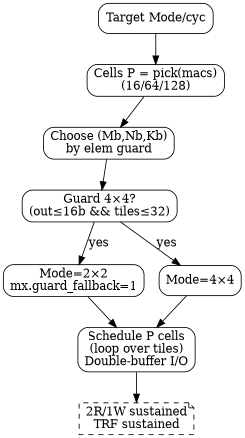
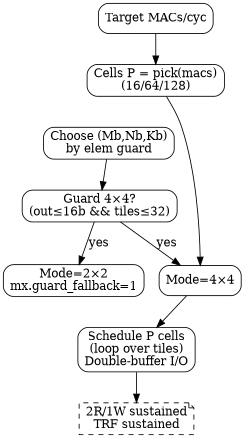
node "Target Mode/cyc": label "Target Mode/cyc" -> "Target MACs/cyc"
edge "Cells P = pick(macs) (16/64/128)" -> "Choose (Mb,Nb,Kb) by elem guard": now "Cells P = pick(macs) (16/64/128)" -> "Mode=4×4"
edge "Mode=2×2 mx.guard_fallback=1" -> "Schedule P cells (loop over tiles) Double-buffer I/O": removed
